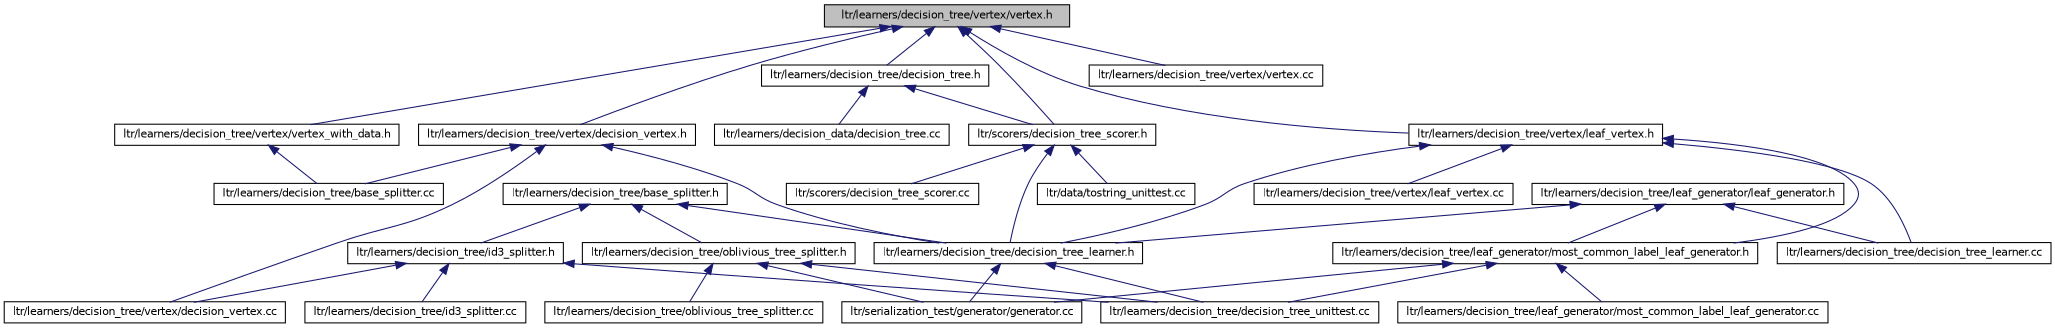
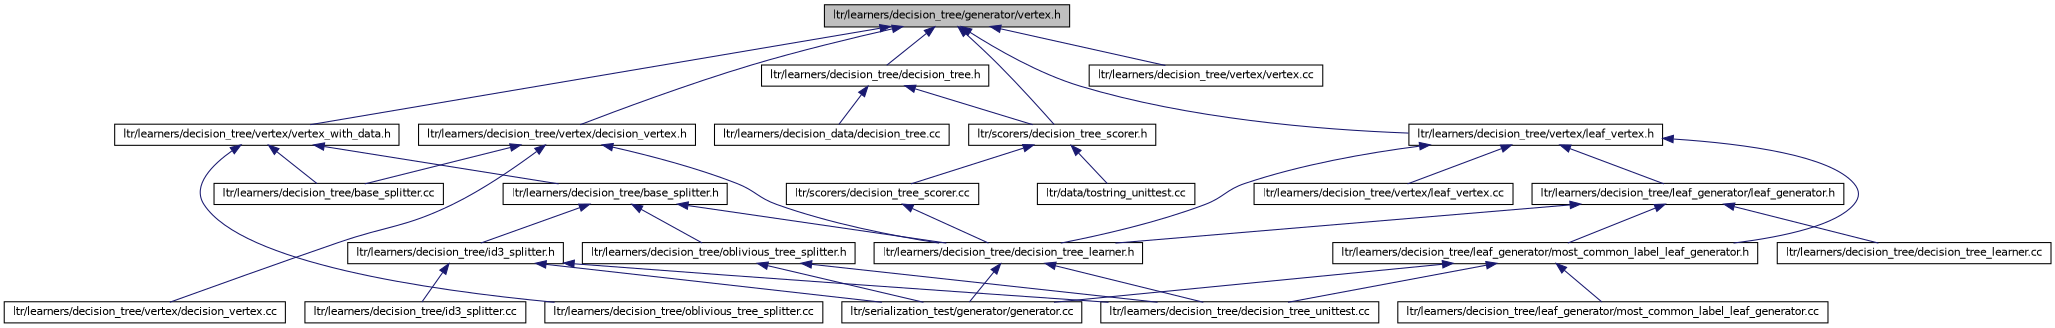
node "ltr/learners/decision_tree/vertex/vertex.h": label "ltr/learners/decision_tree/vertex/vertex.h" -> "ltr/learners/decision_tree/generator/vertex.h"
edge "ltr/learners/decision_tree/base_splitter.h" -> "ltr/learners/decision_tree/vertex/vertex_with_data.h": added
edge "ltr/learners/decision_tree/decision_tree_learner.cc" -> "ltr/learners/decision_tree/vertex/leaf_vertex.h": now "ltr/learners/decision_tree/leaf_generator/leaf_generator.h" -> "ltr/learners/decision_tree/vertex/leaf_vertex.h"
edge "ltr/learners/decision_tree/decision_tree_learner.h" -> "ltr/scorers/decision_tree_scorer.h": now "ltr/learners/decision_tree/decision_tree_learner.h" -> "ltr/scorers/decision_tree_scorer.cc"
edge "ltr/learners/decision_tree/vertex/decision_vertex.cc" -> "ltr/learners/decision_tree/id3_splitter.h": now "ltr/serialization_test/generator/generator.cc" -> "ltr/learners/decision_tree/id3_splitter.h"
edge "ltr/learners/decision_tree/oblivious_tree_splitter.cc" -> "ltr/learners/decision_tree/oblivious_tree_splitter.h": now "ltr/learners/decision_tree/oblivious_tree_splitter.cc" -> "ltr/learners/decision_tree/vertex/vertex_with_data.h"
